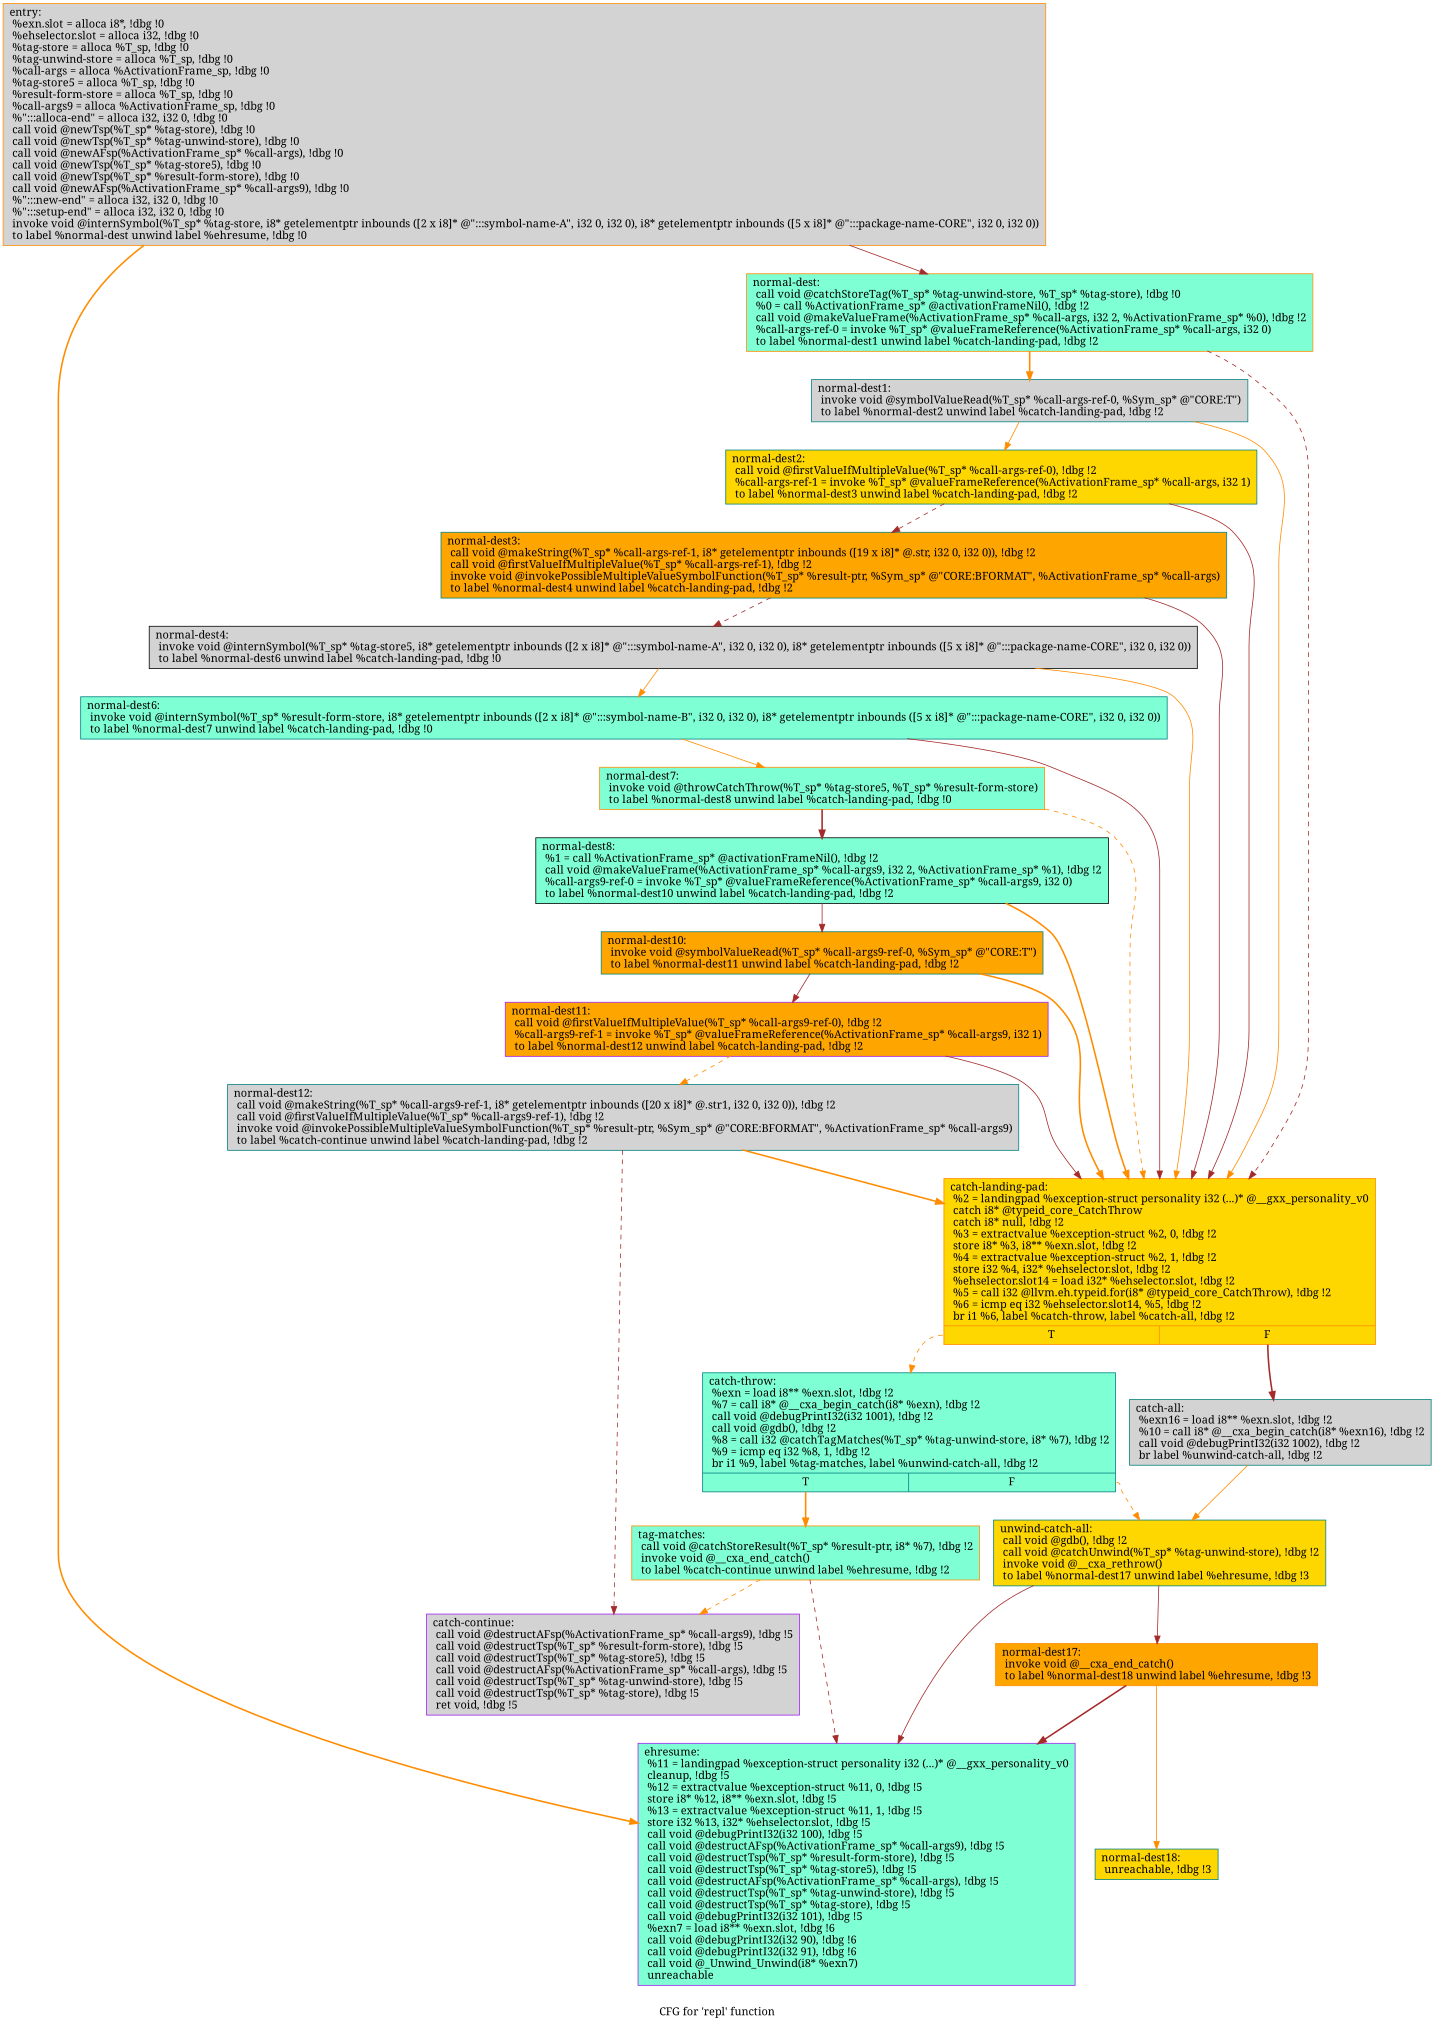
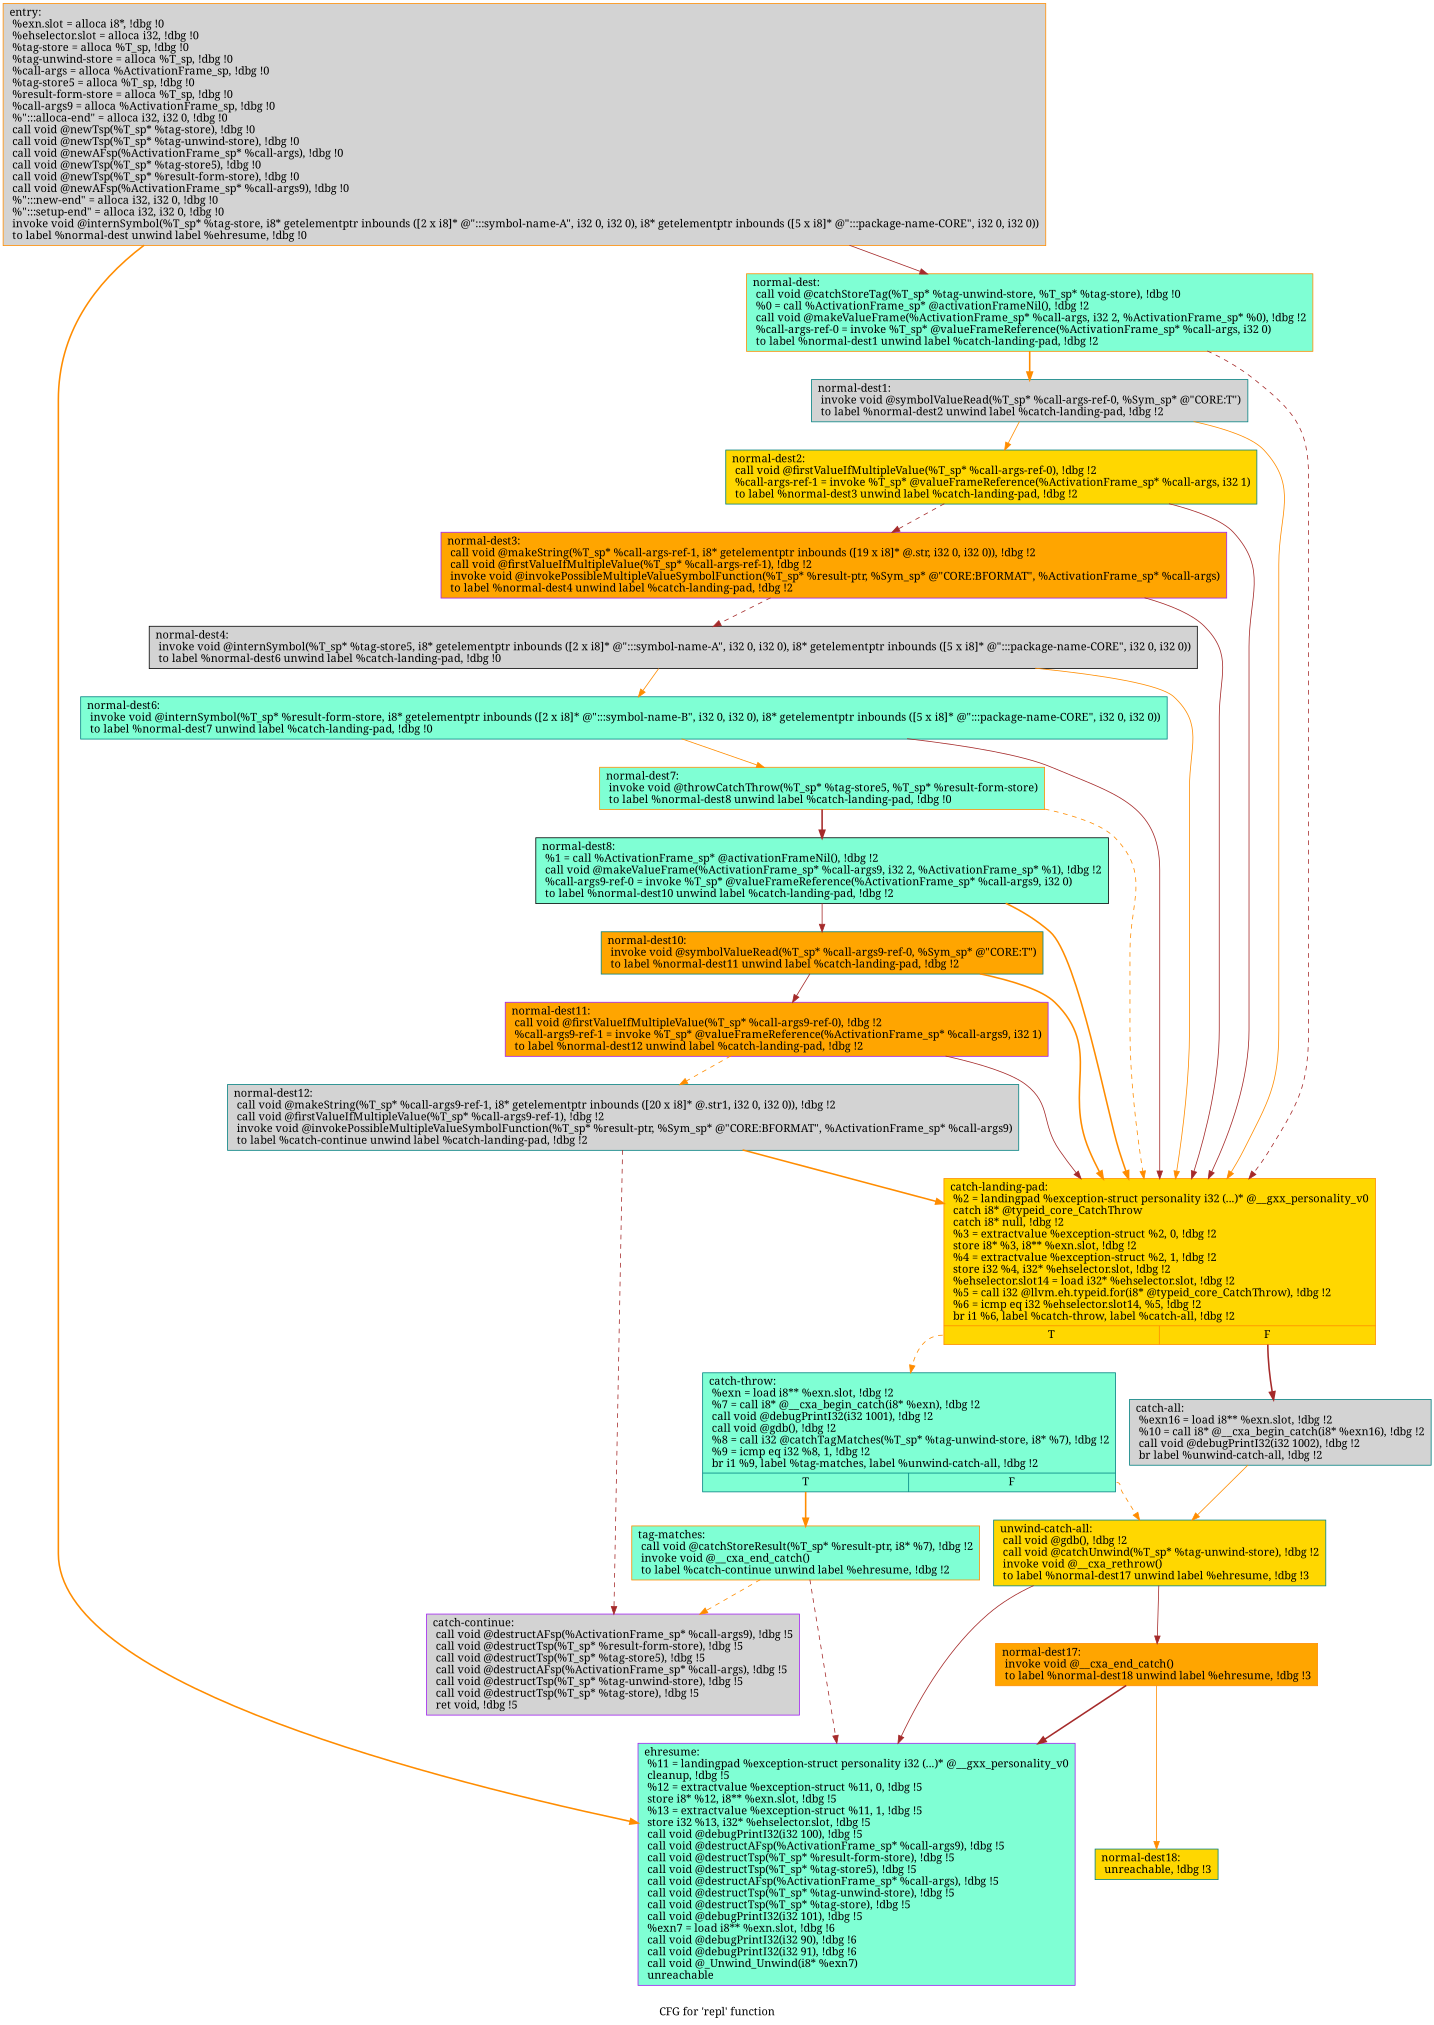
node "normal-dest3:": color teal -> purple
